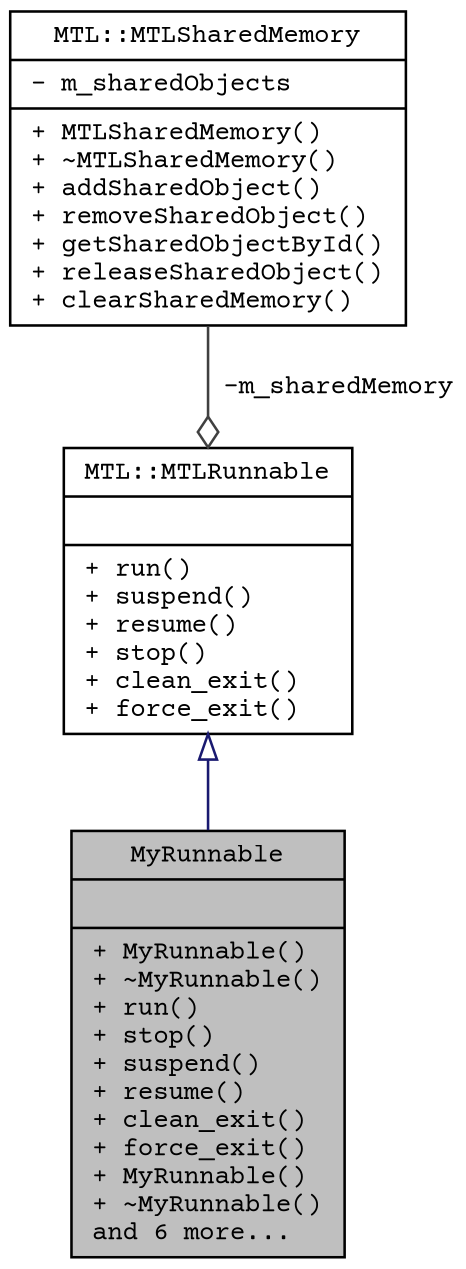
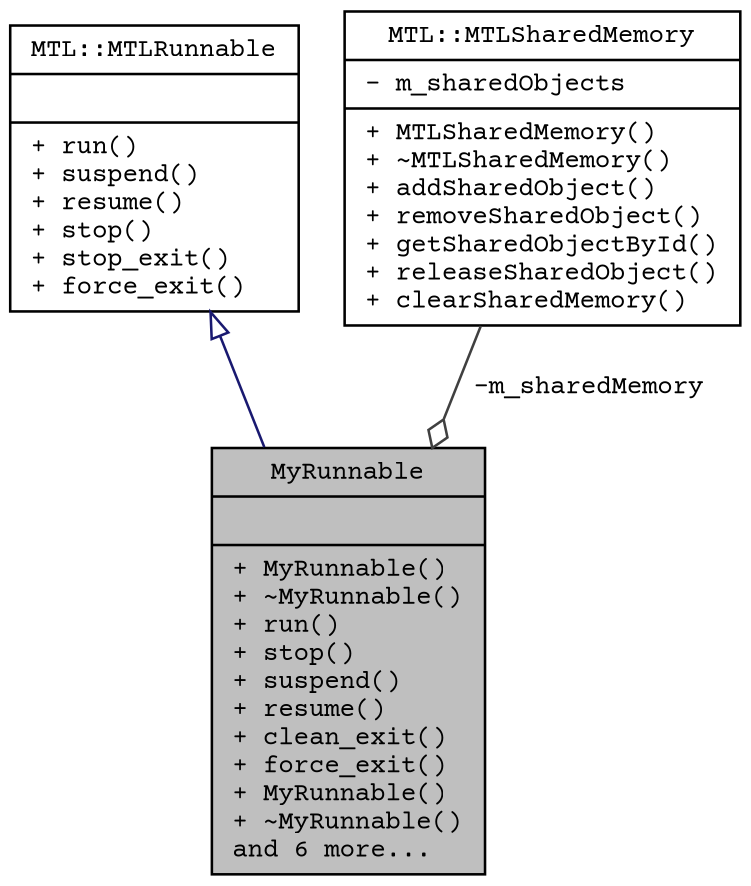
edge "MTL::MTLSharedMemory" -> "MTL::MTLRunnable": now "MTL::MTLSharedMemory" -> "MyRunnable"
node "MTL::MTLRunnable": text "+ clean_exit()" -> "+ stop_exit()"
